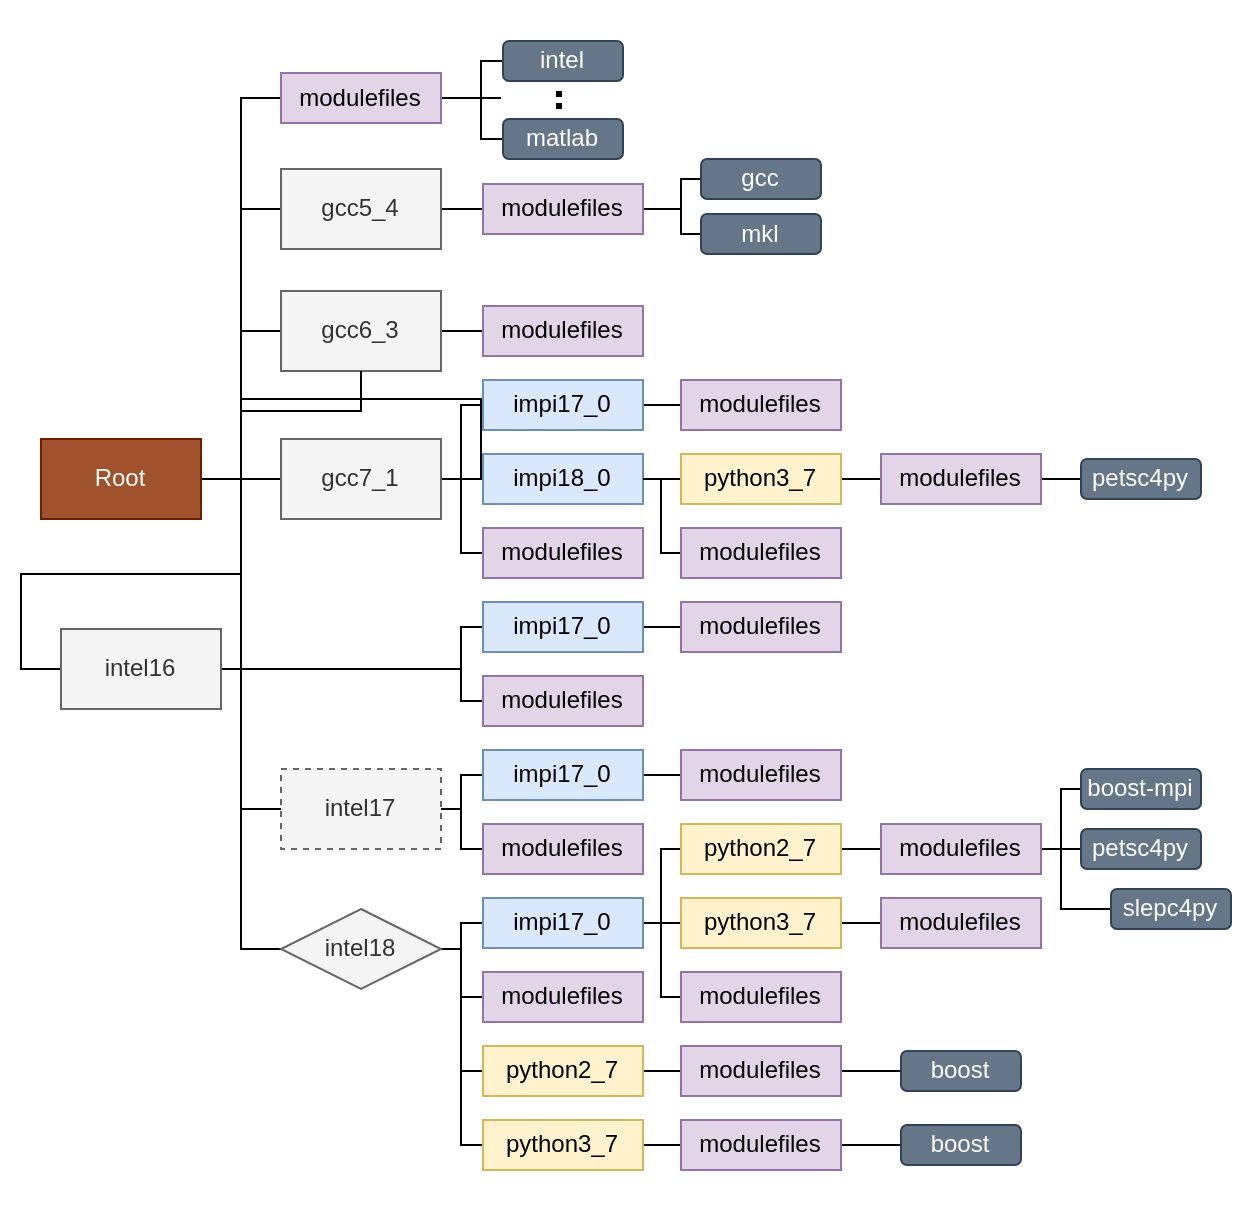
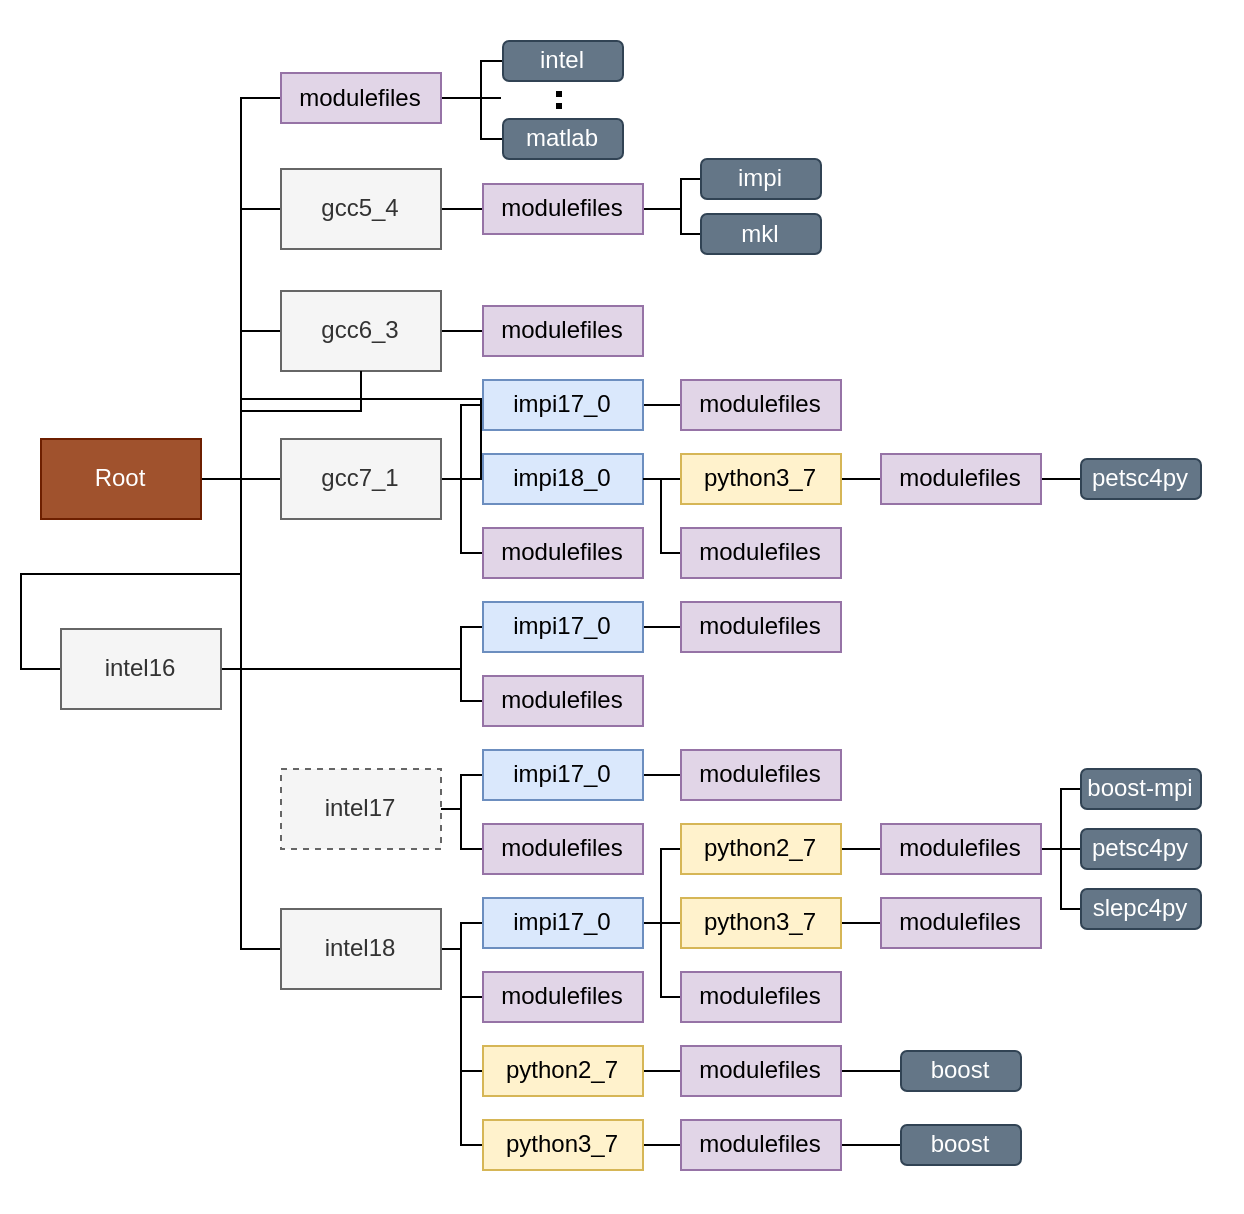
node "gcc": label "gcc" -> "impi"
edge "Root" -- "intel17": removed
node "slepc4py": moved (1171, 909) -> (1141, 909)
node "intel18": shape diamond -> rectangle
